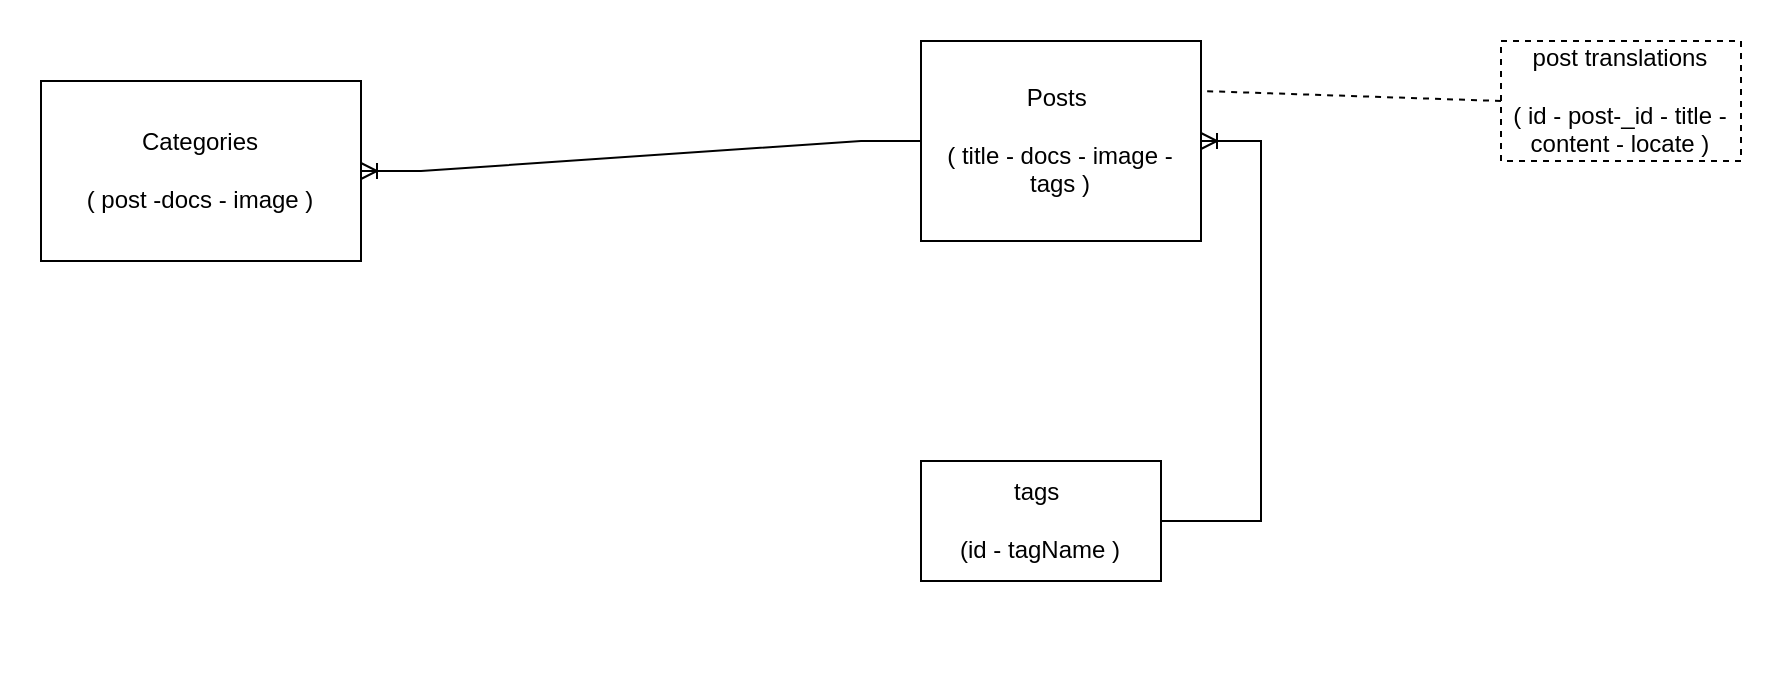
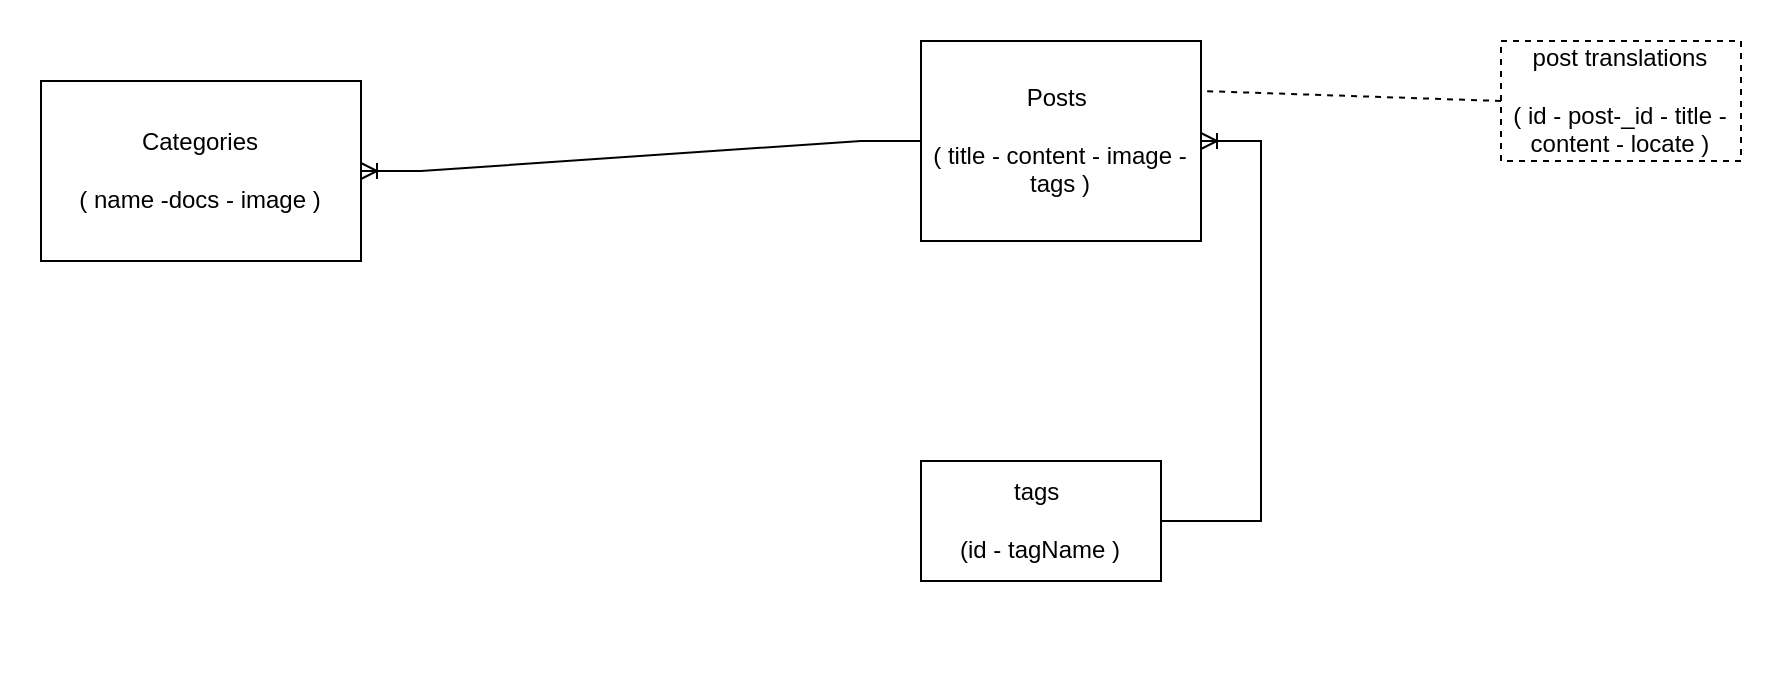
node "Posts ( title - docs - image - tags )": label "Posts ( title - docs - image - tags )" -> "Posts ( title - content - image - tags )"
node "Categories ( post -docs - image )": label "Categories ( post -docs - image )" -> "Categories ( name -docs - image )"
